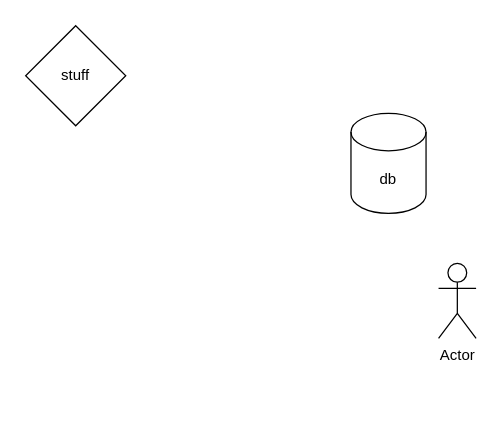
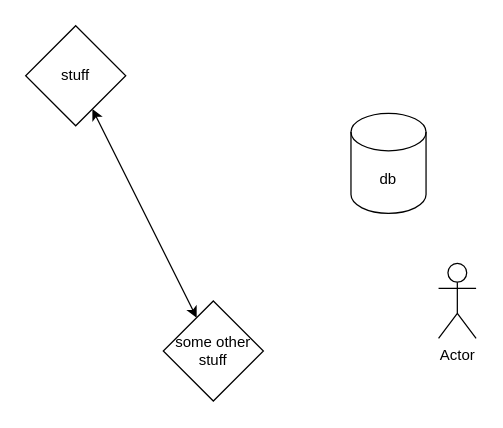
edge "stuff" -- "some other stuff": added
node "some other stuff": added
